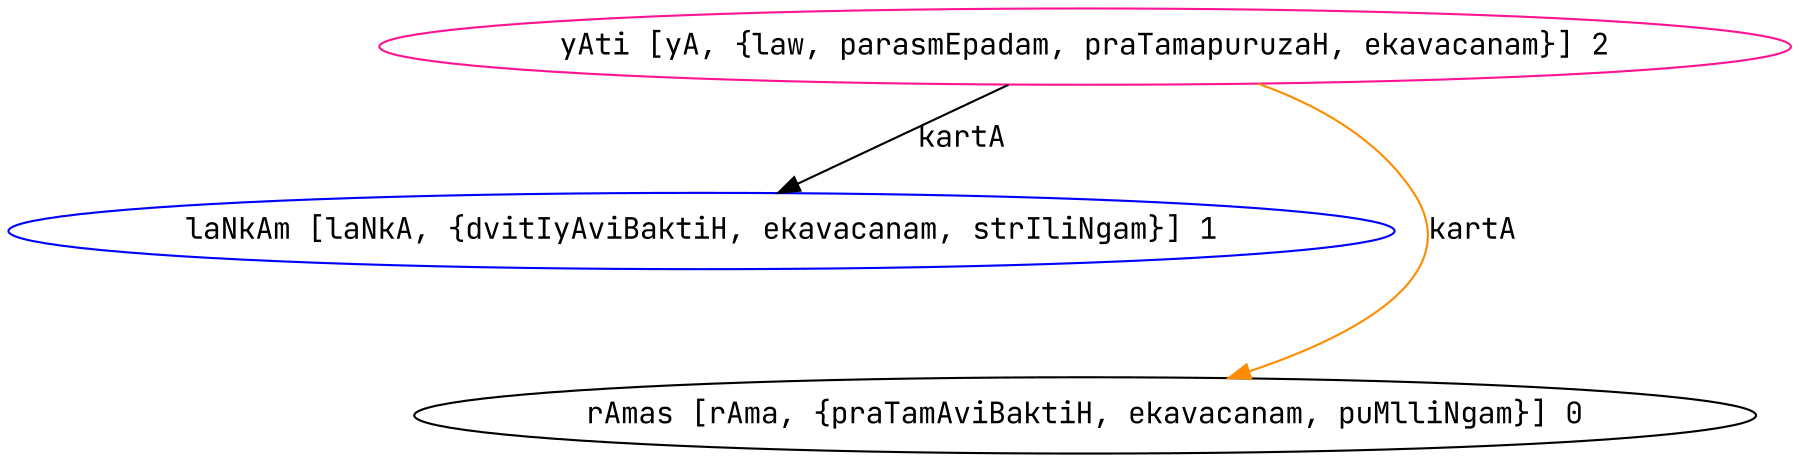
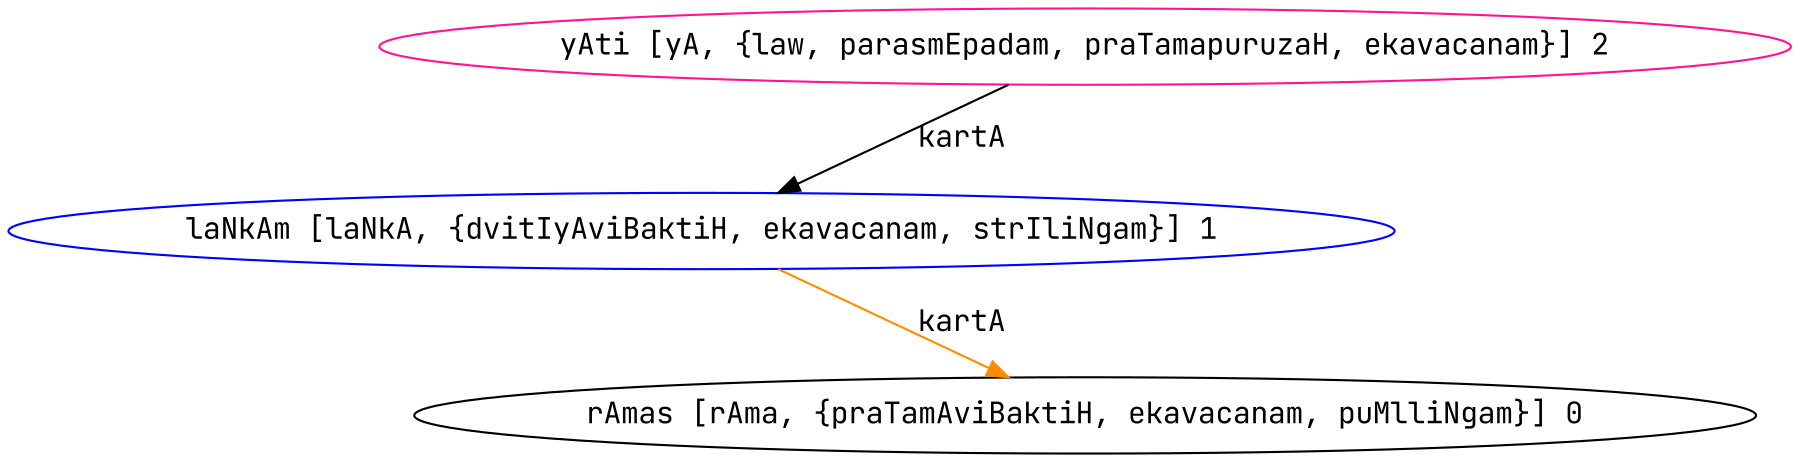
edge "yAti [yA, {law, parasmEpadam, praTamapuruzaH, ekavacanam}] 2" -> "rAmas [rAma, {praTamAviBaktiH, ekavacanam, puMlliNgam}] 0": now "laNkAm [laNkA, {dvitIyAviBaktiH, ekavacanam, strIliNgam}] 1" -> "rAmas [rAma, {praTamAviBaktiH, ekavacanam, puMlliNgam}] 0"
